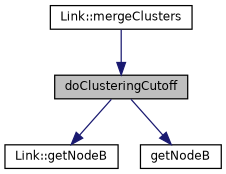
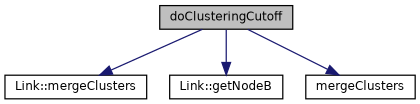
edge "Link::mergeClusters" -> "doClusteringCutoff": reversed
node "getNodeB": label "getNodeB" -> "mergeClusters"
